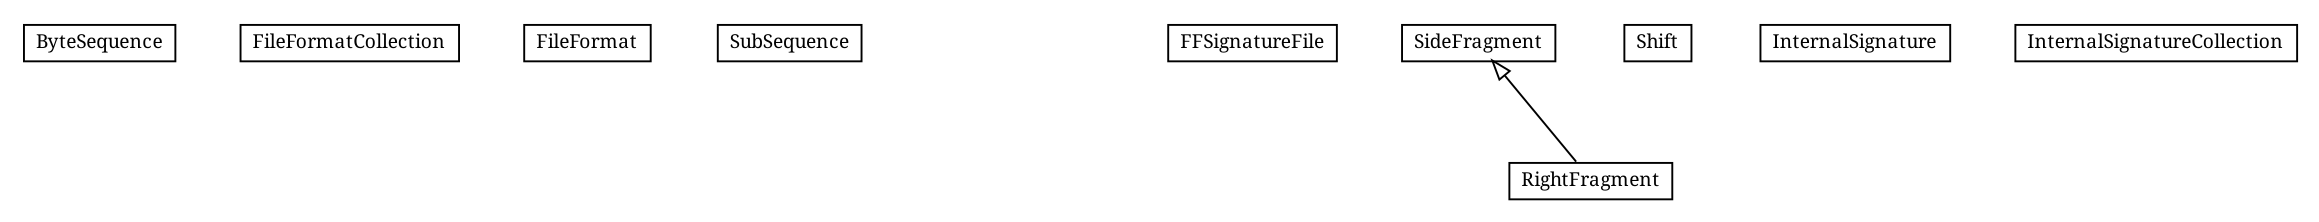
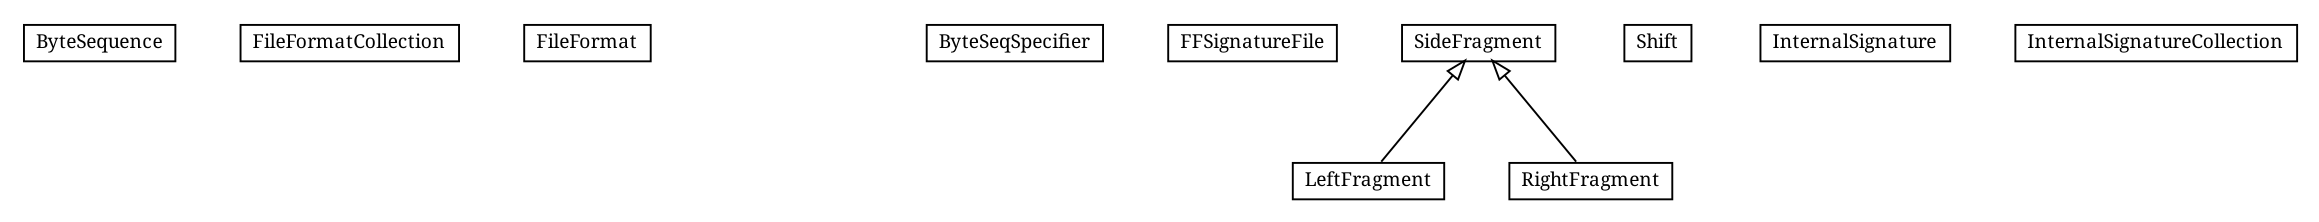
node "SubSequence": removed
node "ByteSeqSpecifier": added
node "LeftFragment": added
